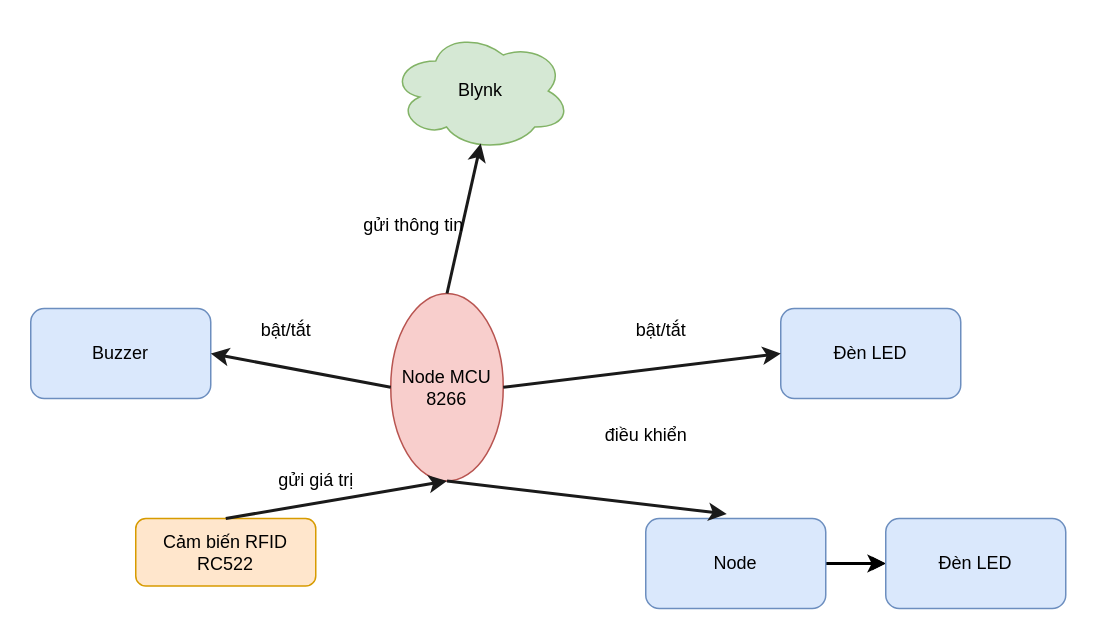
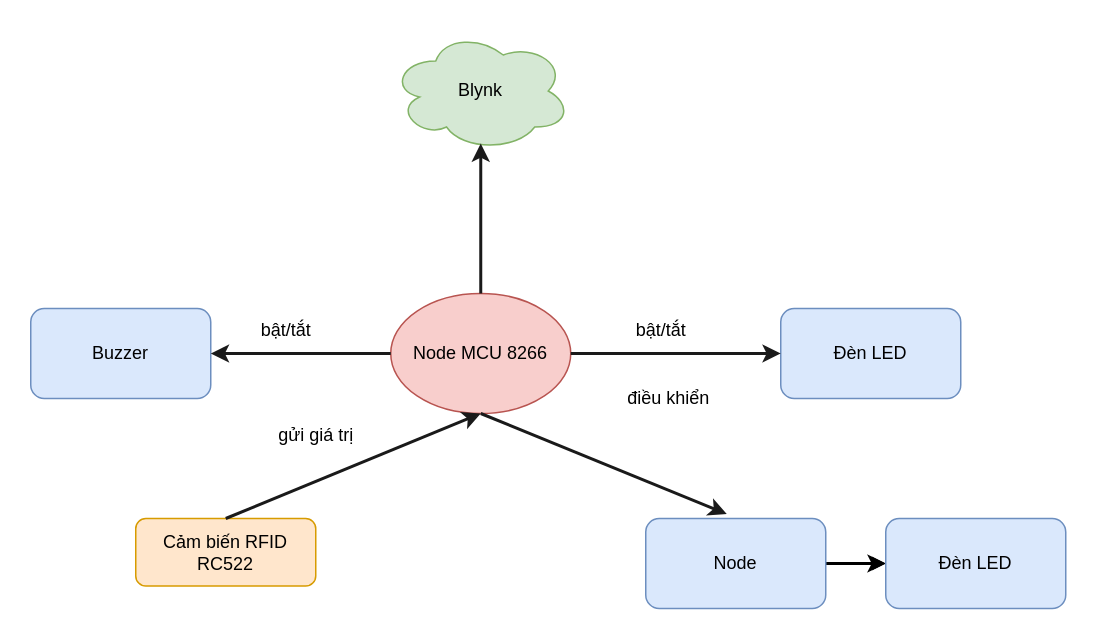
node "gửi thông tin": removed
node "Node MCU 8266": size 113x188 -> 180x120
node "điều khiển": moved (646, 436) -> (668, 398)
node "gửi giá trị": moved (316, 481) -> (316, 436)
